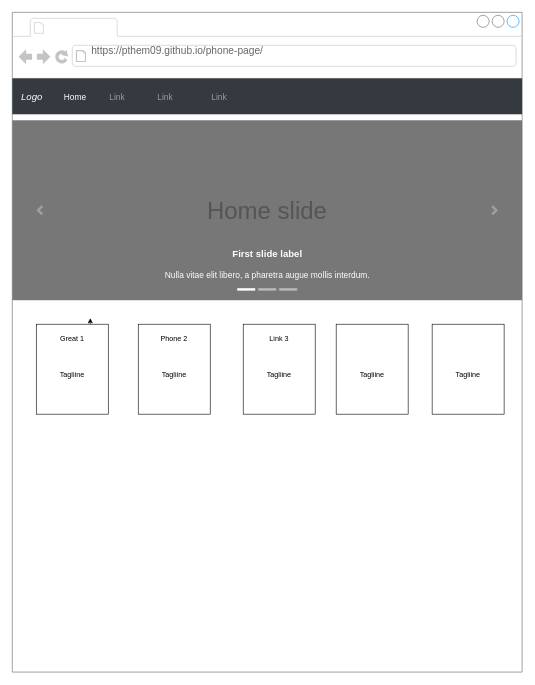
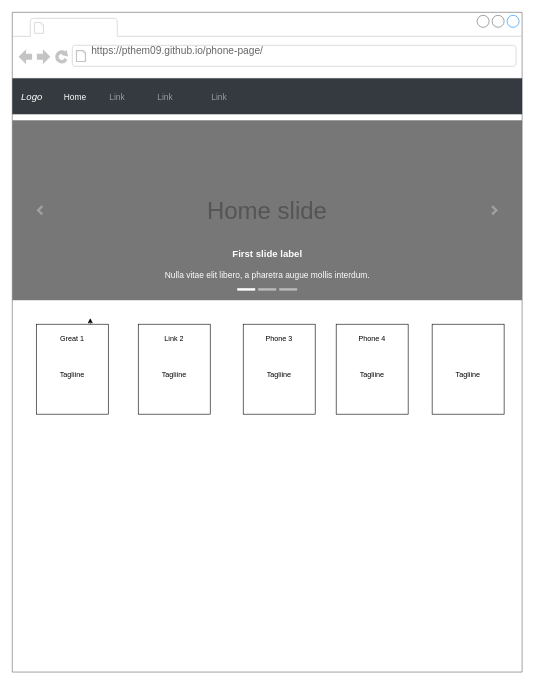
node "Phone 2": label "Phone 2" -> "Link 2"
node "Link 3": label "Link 3" -> "Phone 3"
node "Phone 4": added
